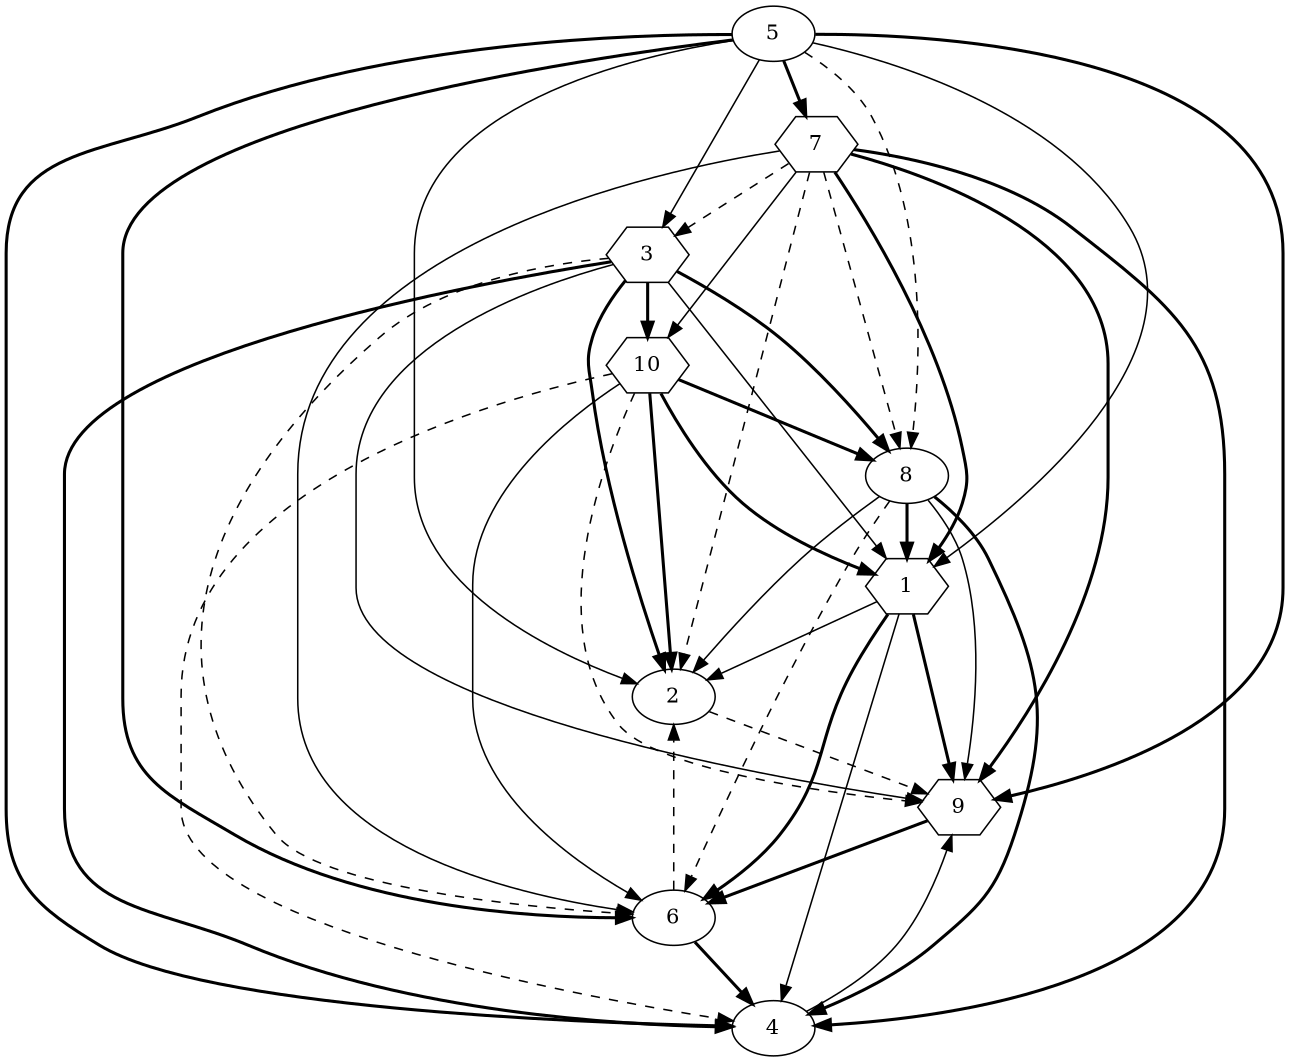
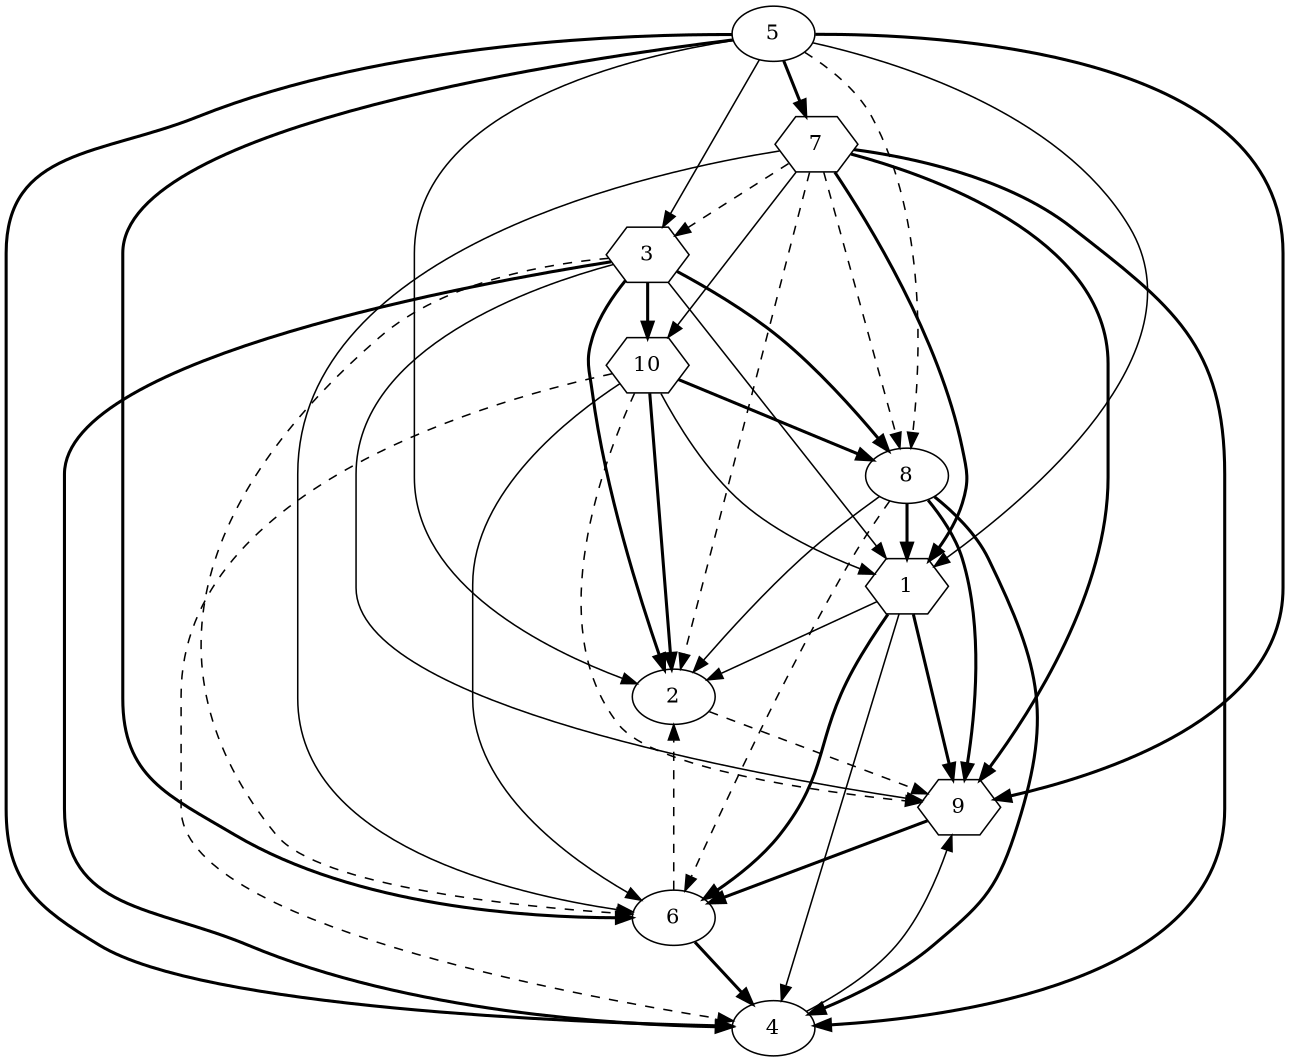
edge "10" -> "1": style bold -> solid
edge "8" -> "9": style solid -> bold
